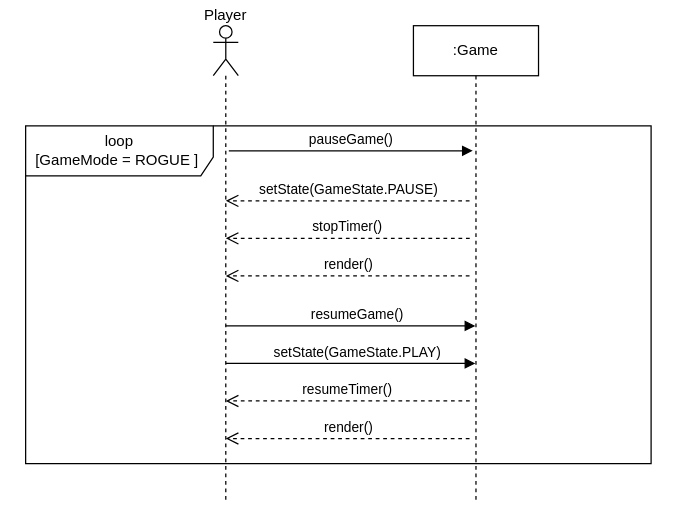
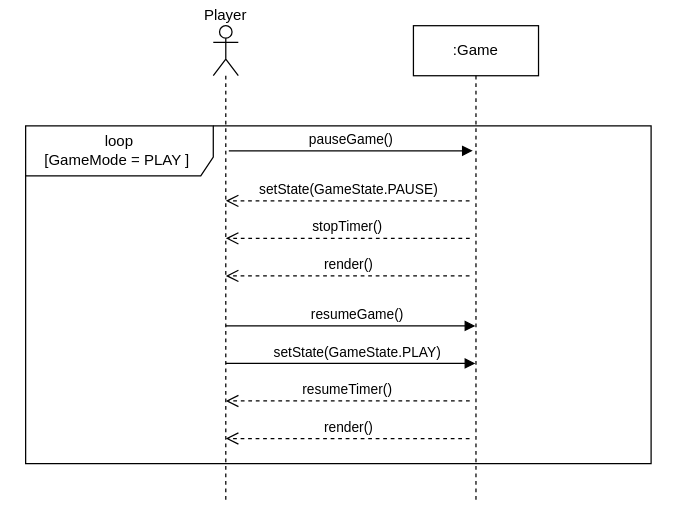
node "loop [GameMode = ROGUE ]": label "loop [GameMode = ROGUE ]" -> "loop [GameMode = PLAY ]"
